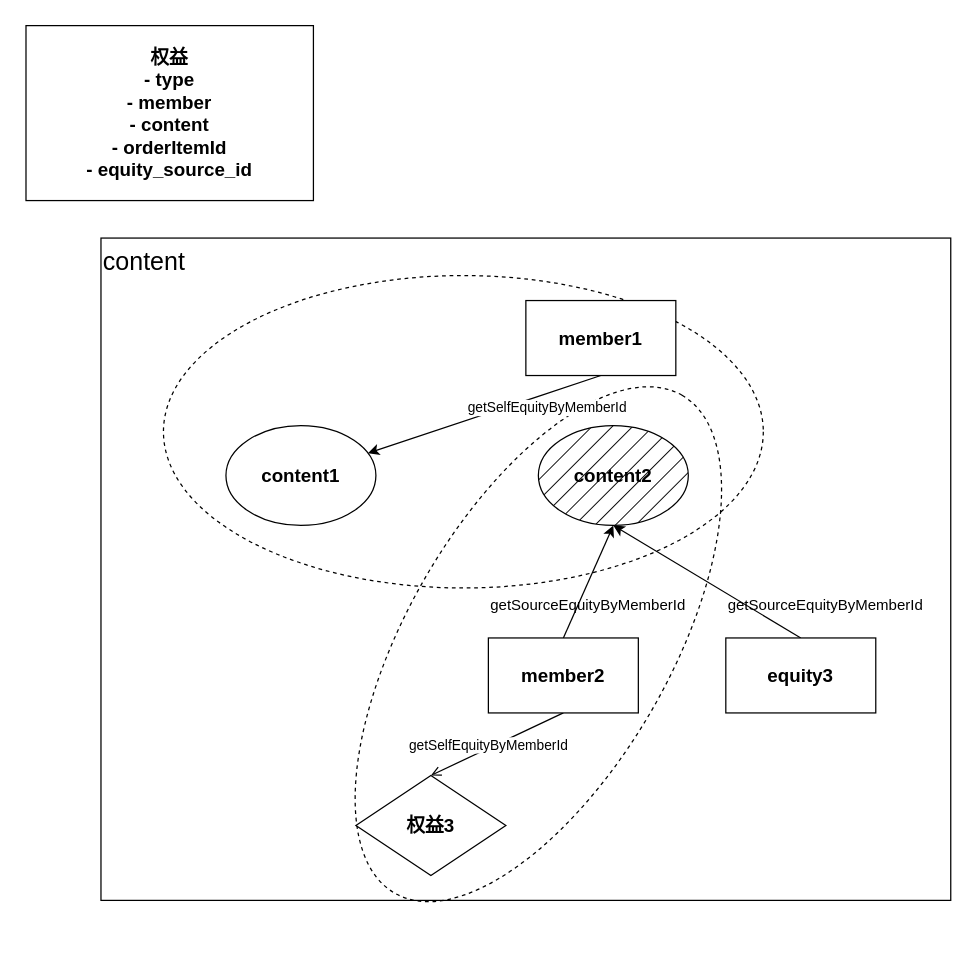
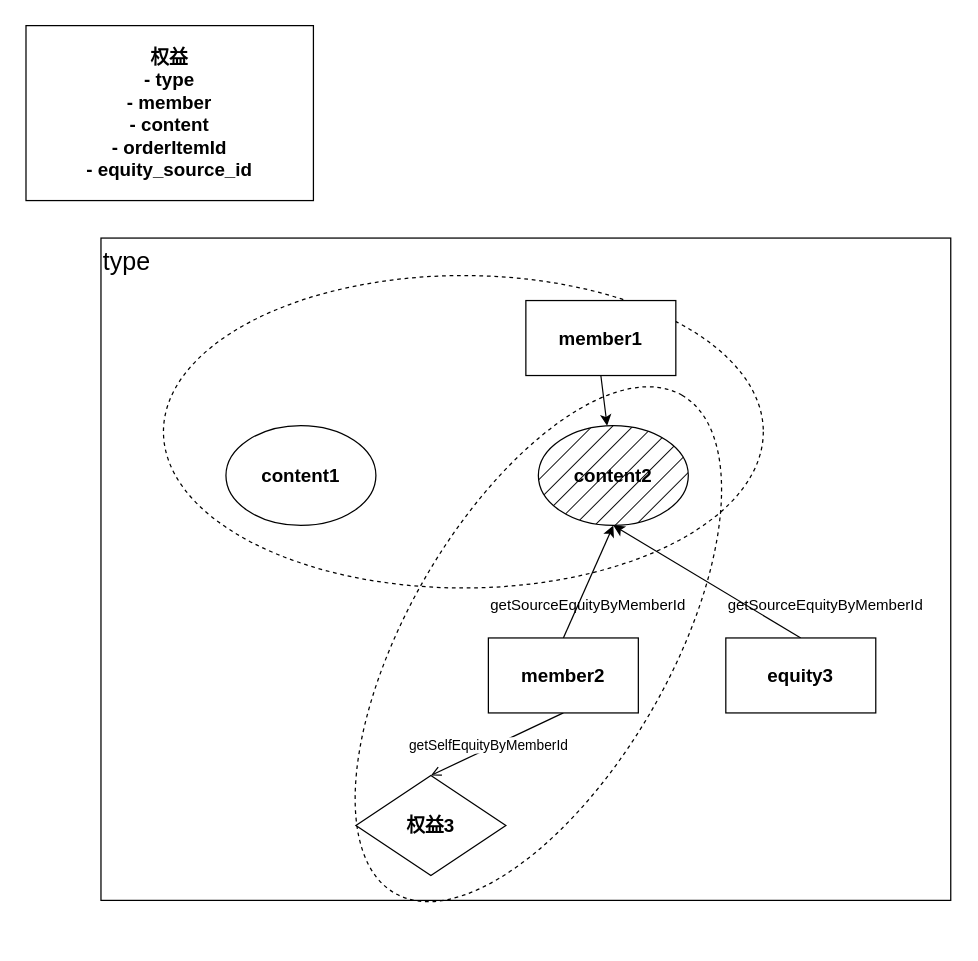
node "content": label "content" -> "type"
edge "member1" -> "content2": added
edge "member1" -> "content1": removed, label "getSelfEquityByMemberId"
